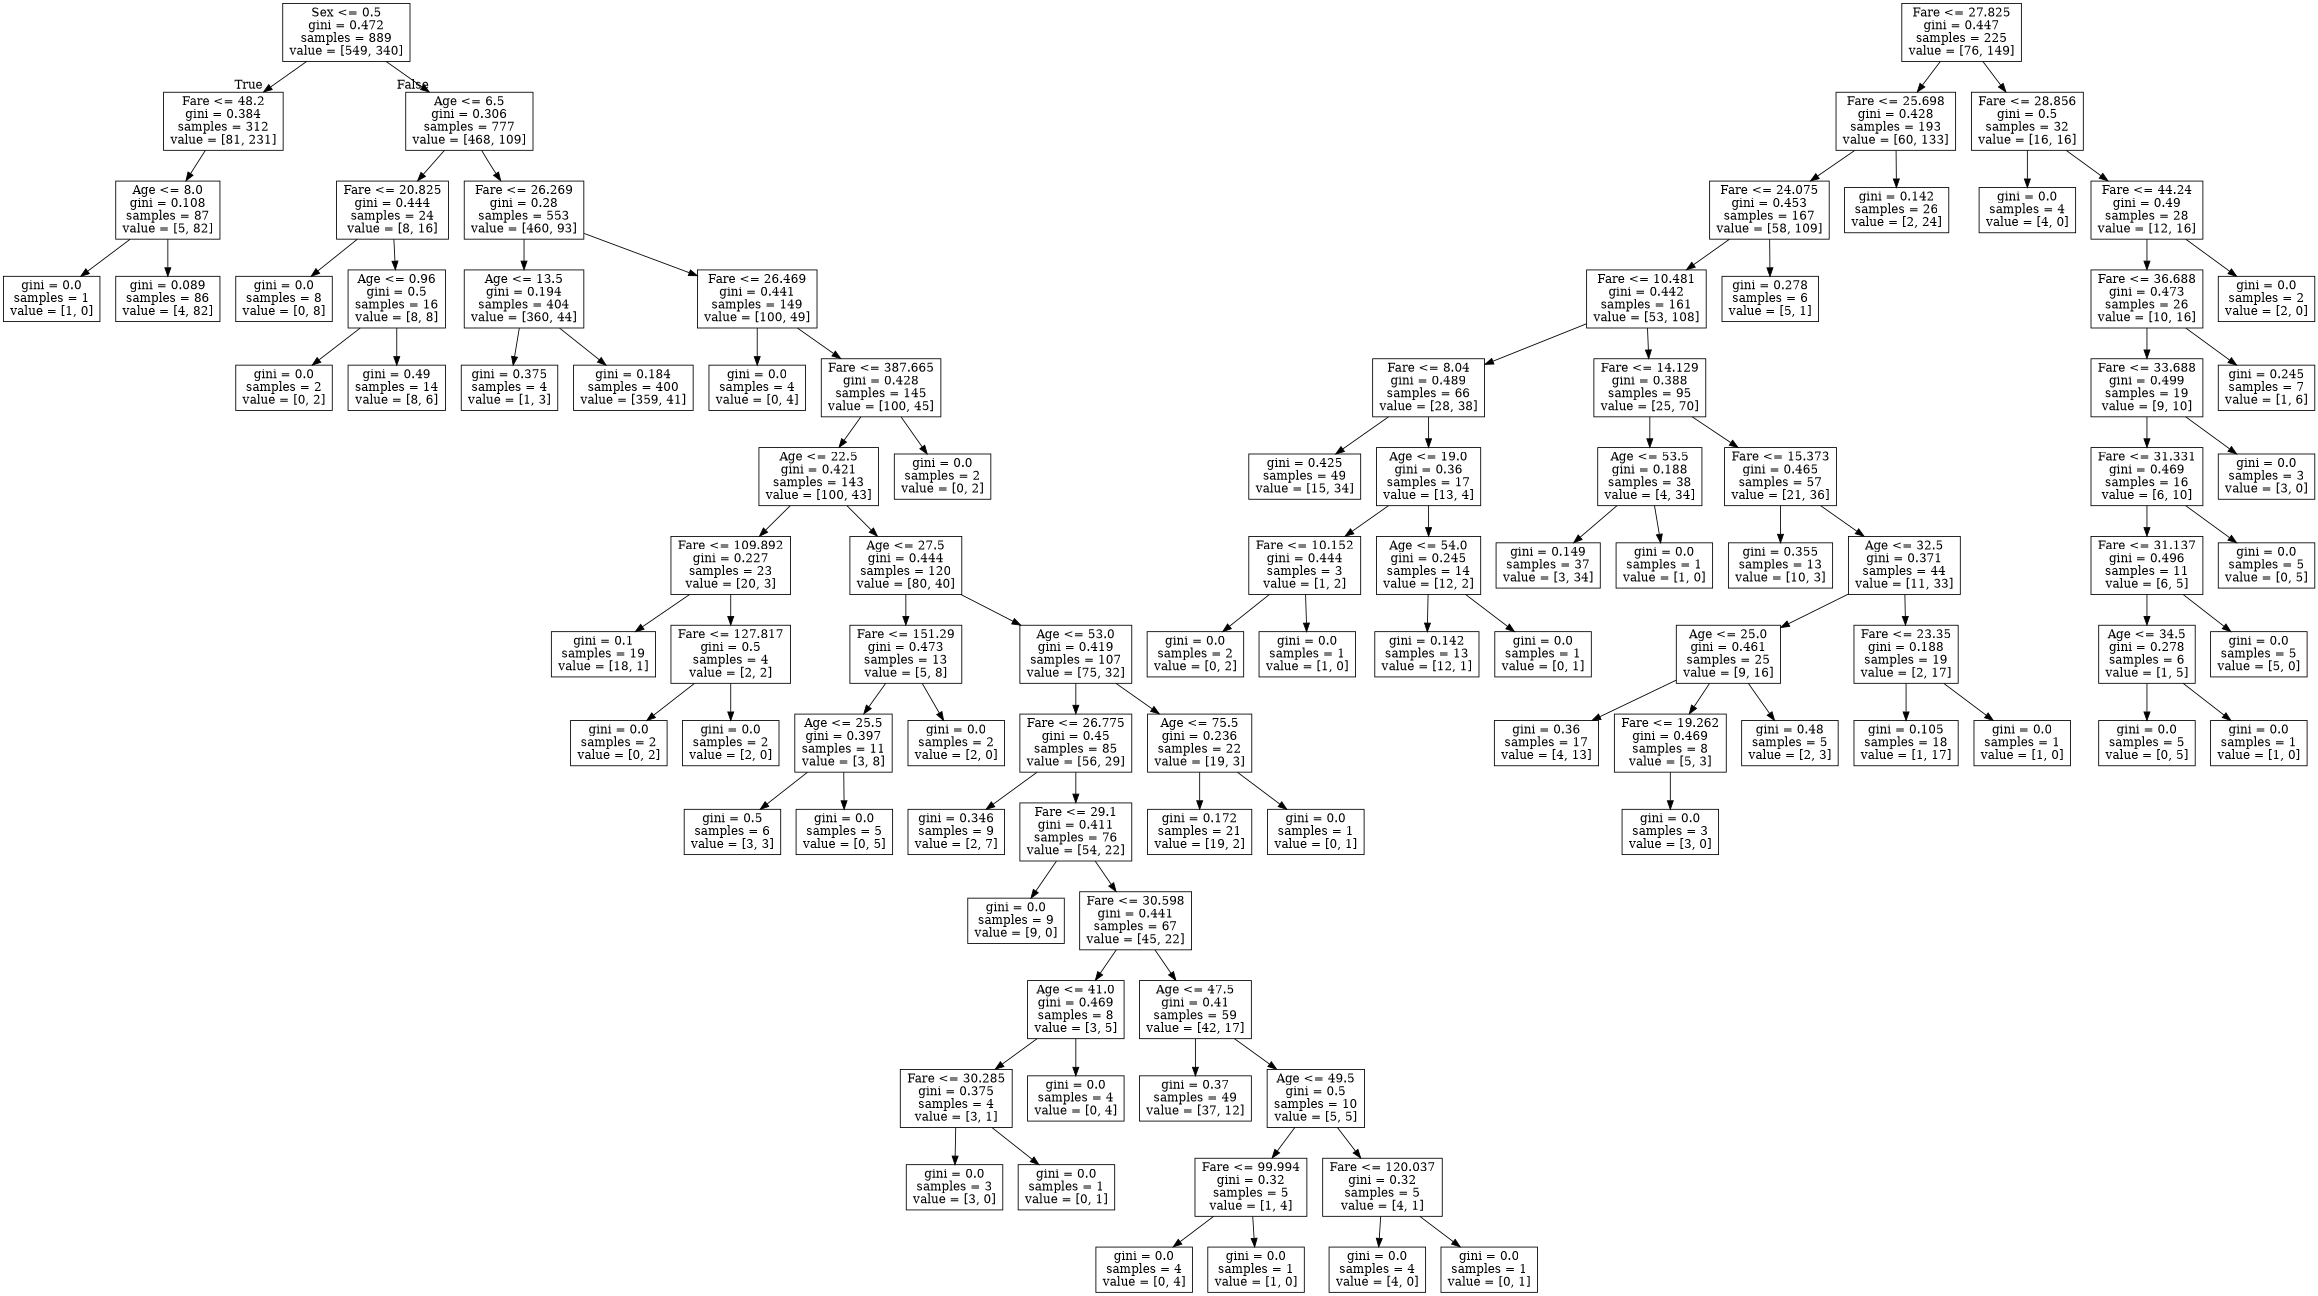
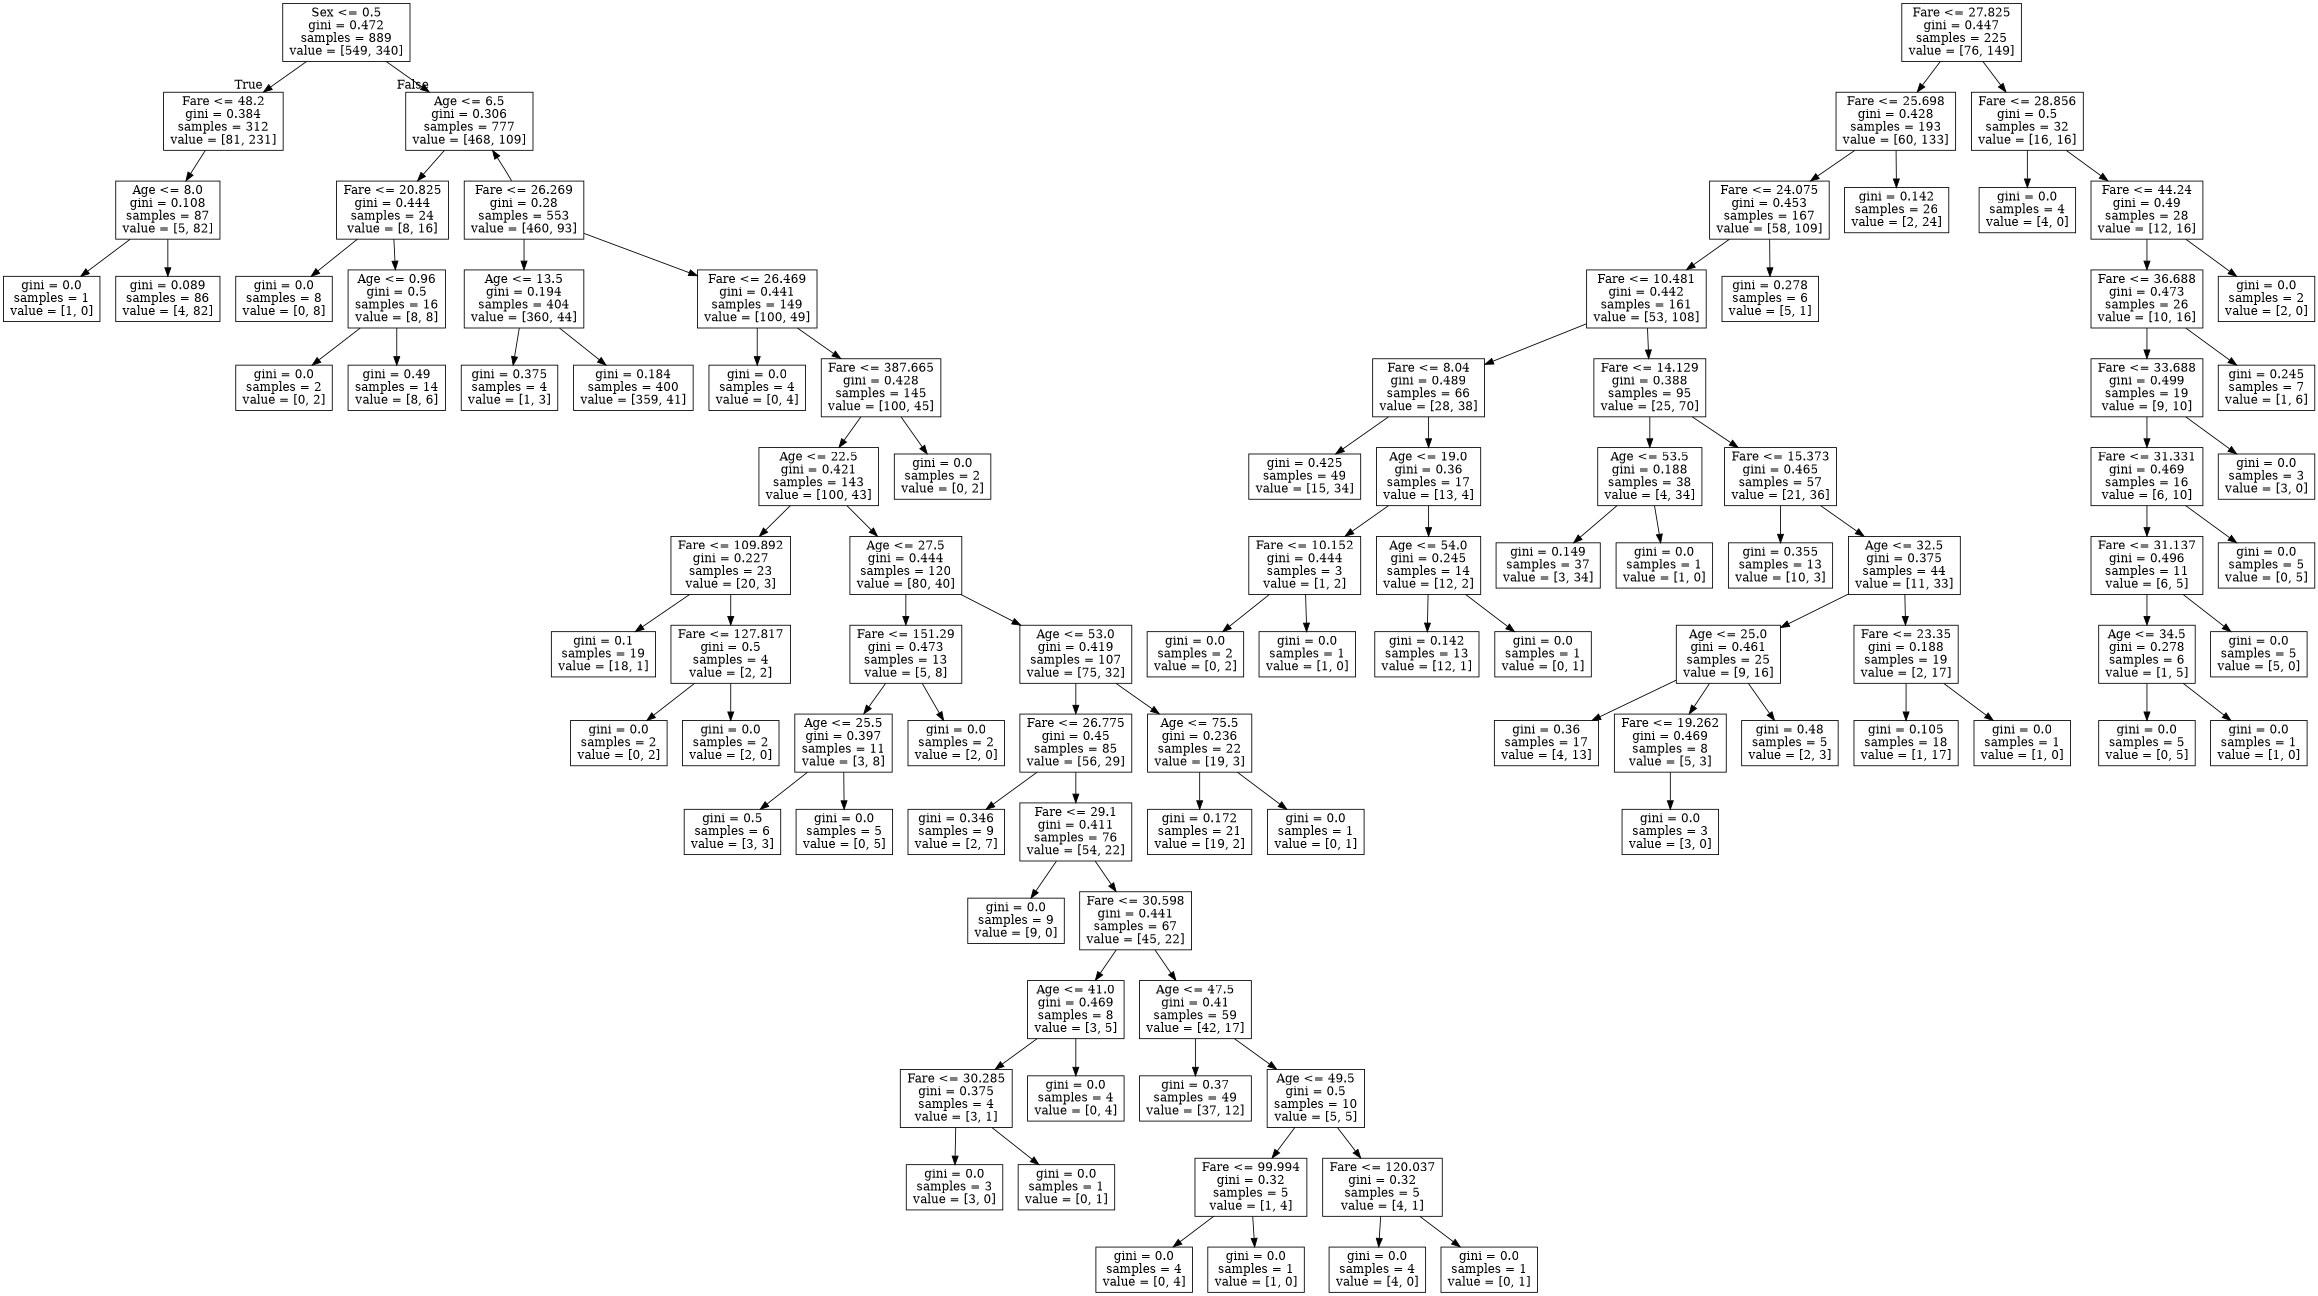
edge "Age <= 6.5 gini = 0.306 samples = 777 value = [468, 109]" -> "Fare <= 26.269 gini = 0.28 samples = 553 value = [460, 93]": reversed
node "Age <= 32.5 gini = 0.371 samples = 44 value = [11, 33]": label "Age <= 32.5 gini = 0.371 samples = 44 value = [11, 33]" -> "Age <= 32.5 gini = 0.375 samples = 44 value = [11, 33]"
